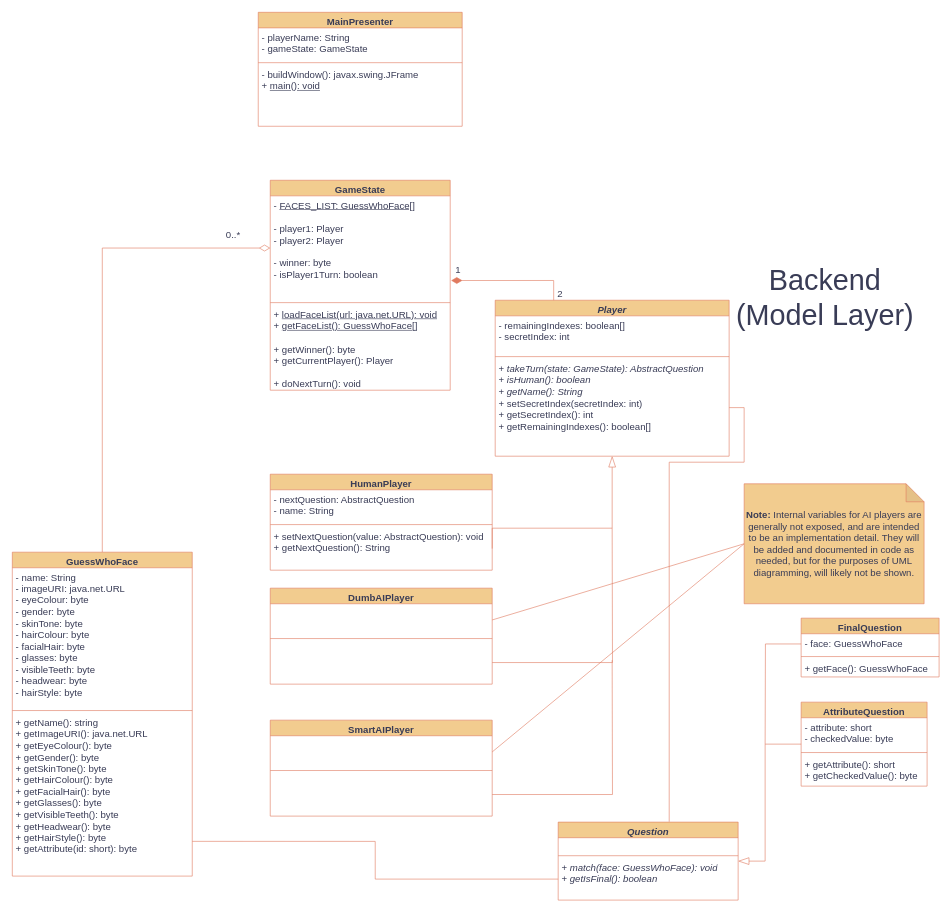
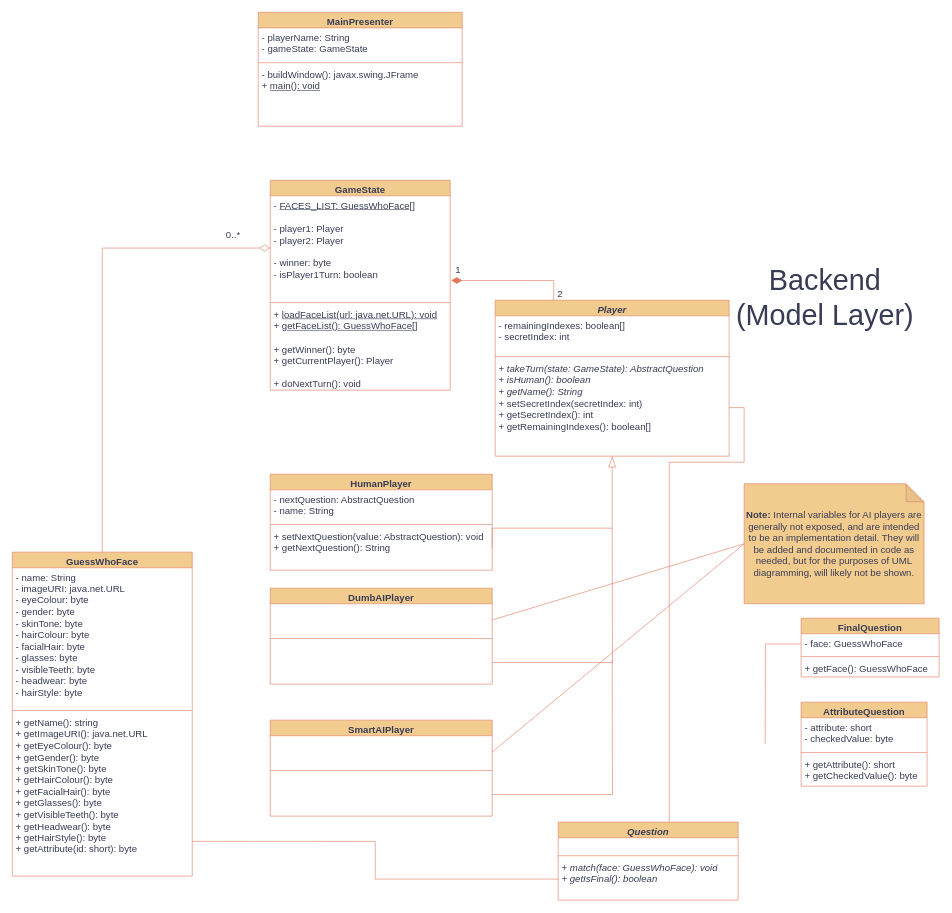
edge "AttributeQuestion" -> "Question": removed
